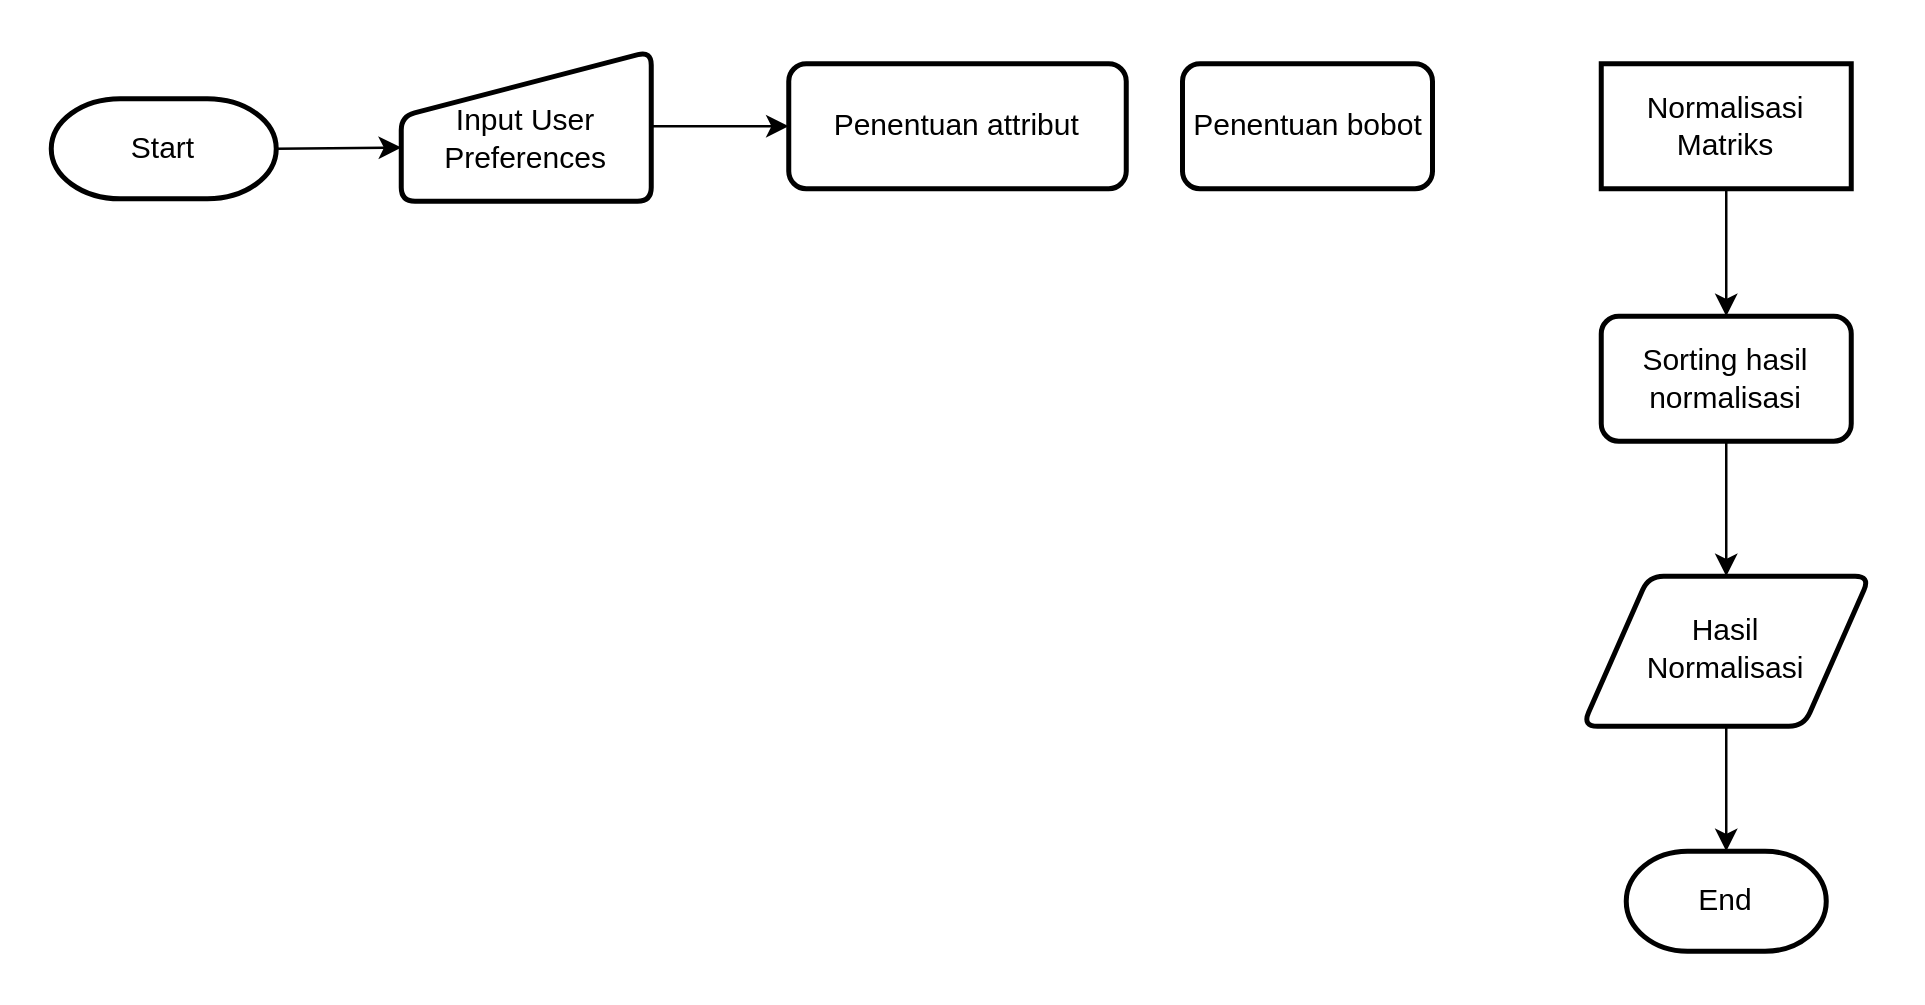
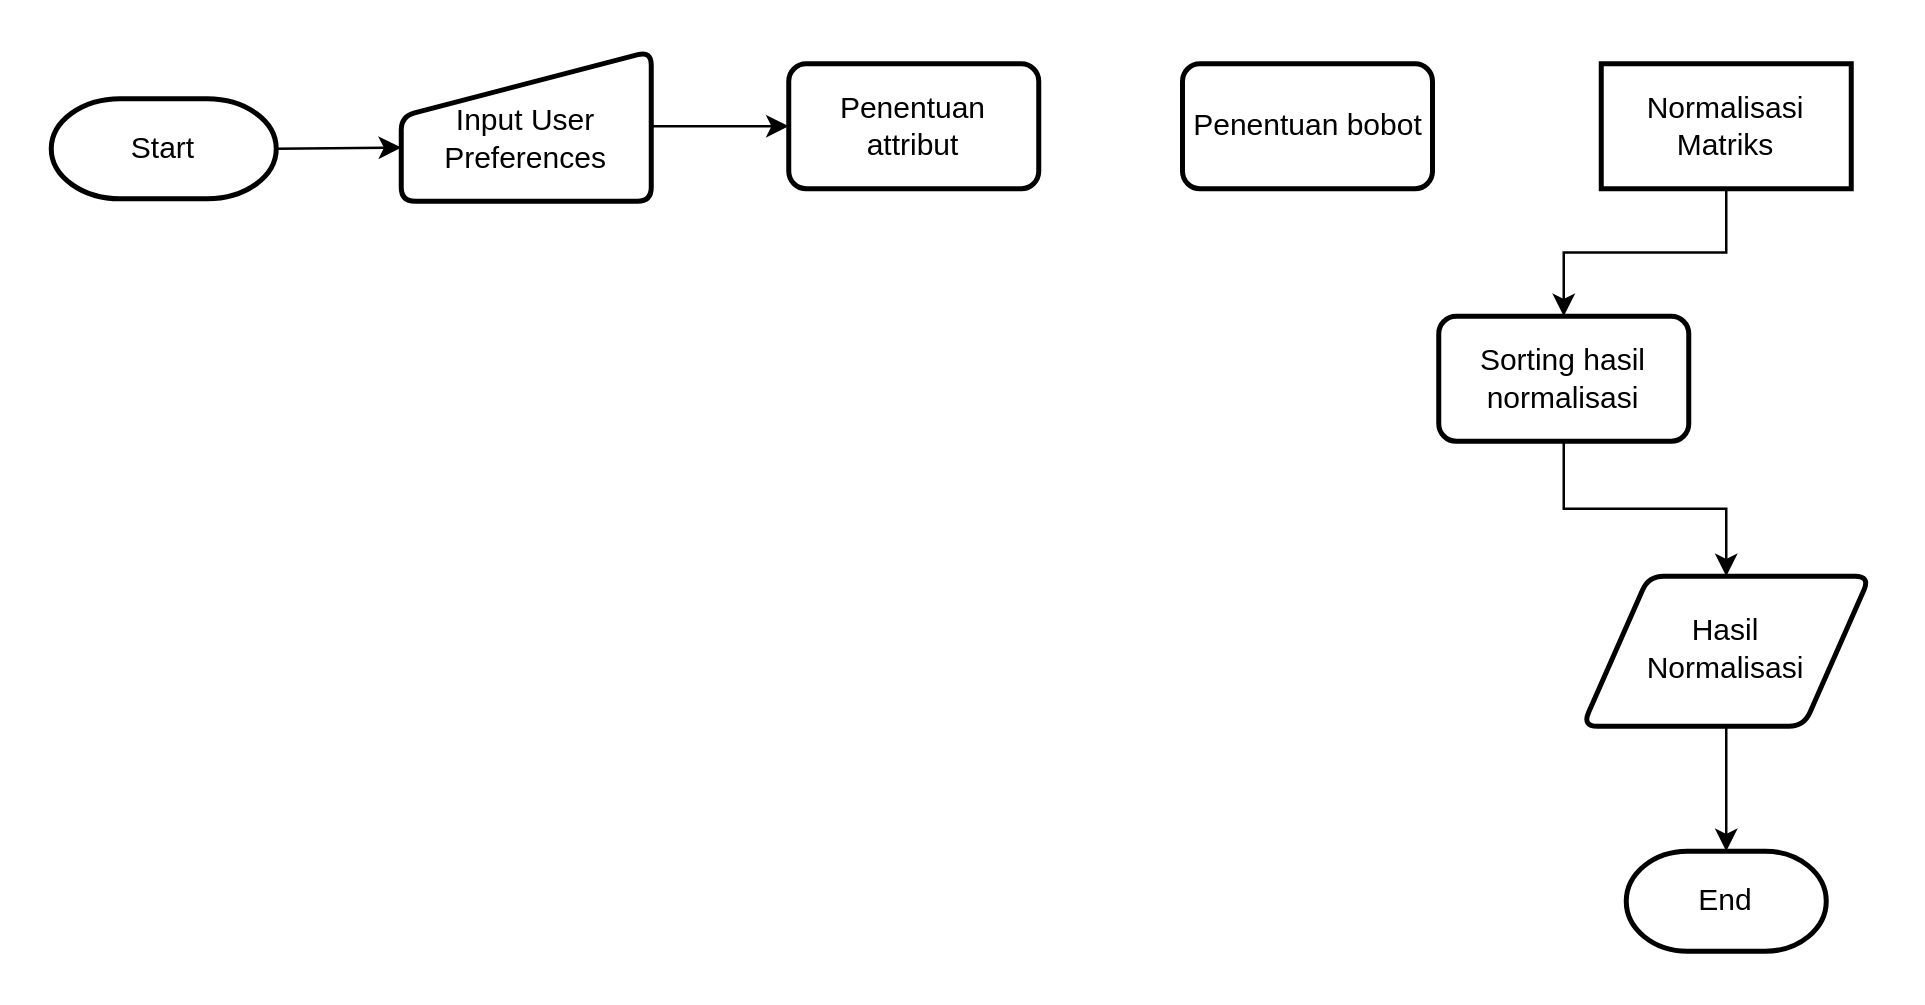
node "Penentuan attribut": size 338x125 -> 250x125
node "Sorting hasil normalisasi": moved (1726, 379) -> (1564, 379)
